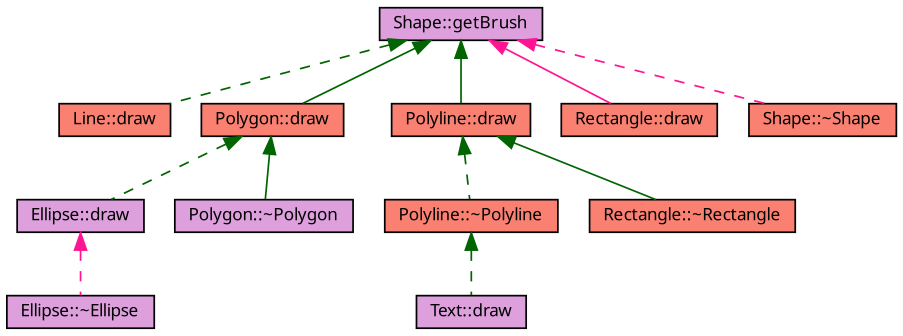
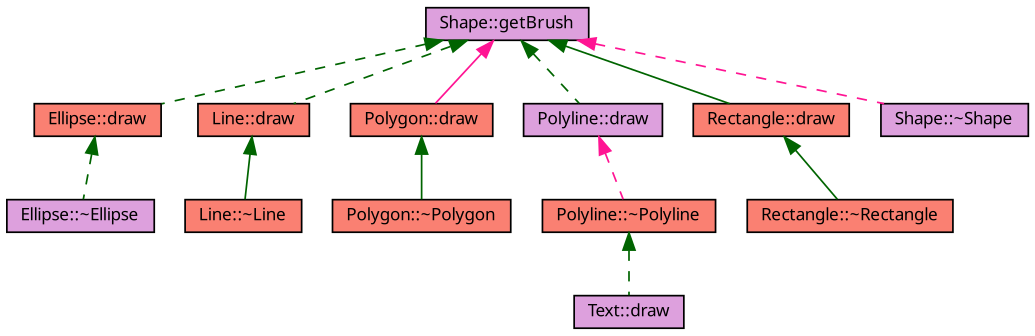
edge "Polygon::draw" -> "Shape::getBrush": color darkgreen -> deeppink
edge "Rectangle::draw" -> "Shape::getBrush": color deeppink -> darkgreen
edge "Polyline::draw" -> "Shape::getBrush": style solid -> dashed
node "Polyline::draw": fillcolor salmon -> plum
node "Shape::~Shape": fillcolor salmon -> plum
edge "Rectangle::~Rectangle" -> "Polyline::draw": now "Rectangle::~Rectangle" -> "Rectangle::draw"
edge "Ellipse::draw" -> "Polygon::draw": now "Ellipse::draw" -> "Shape::getBrush"
edge "Polyline::~Polyline" -> "Polyline::draw": color darkgreen -> deeppink
node "Ellipse::draw": fillcolor plum -> salmon
node "Line::~Line": added
node "Polygon::~Polygon": fillcolor plum -> salmon
edge "Ellipse::~Ellipse" -> "Ellipse::draw": color deeppink -> darkgreen
